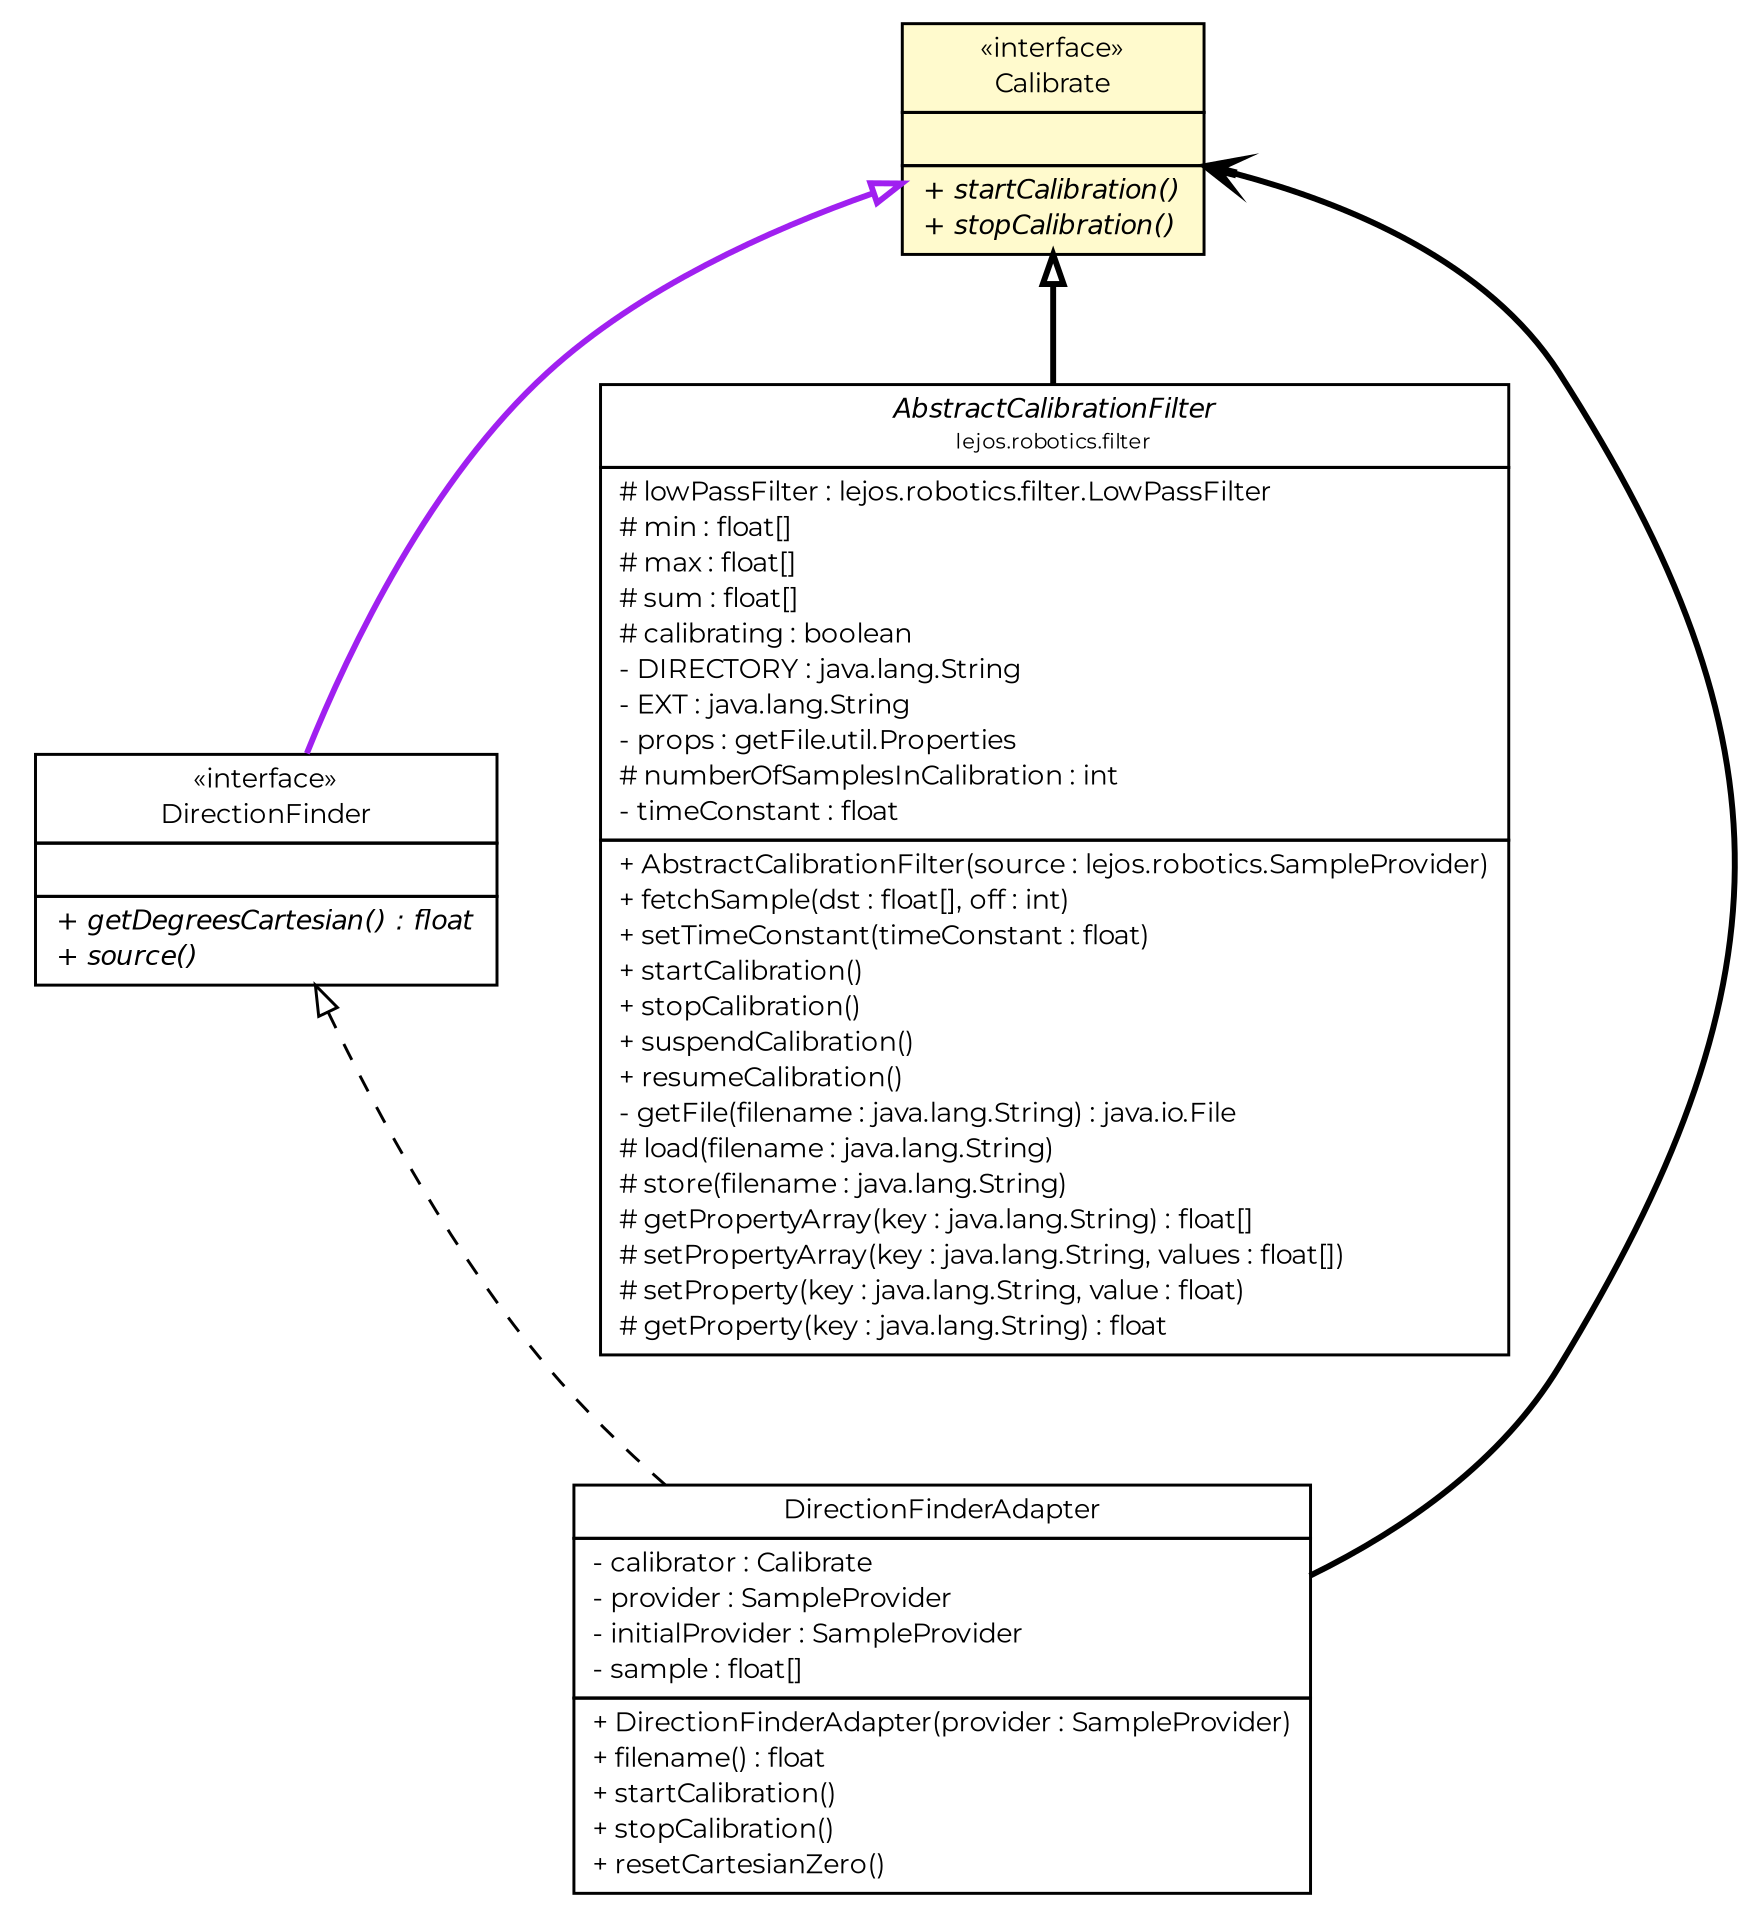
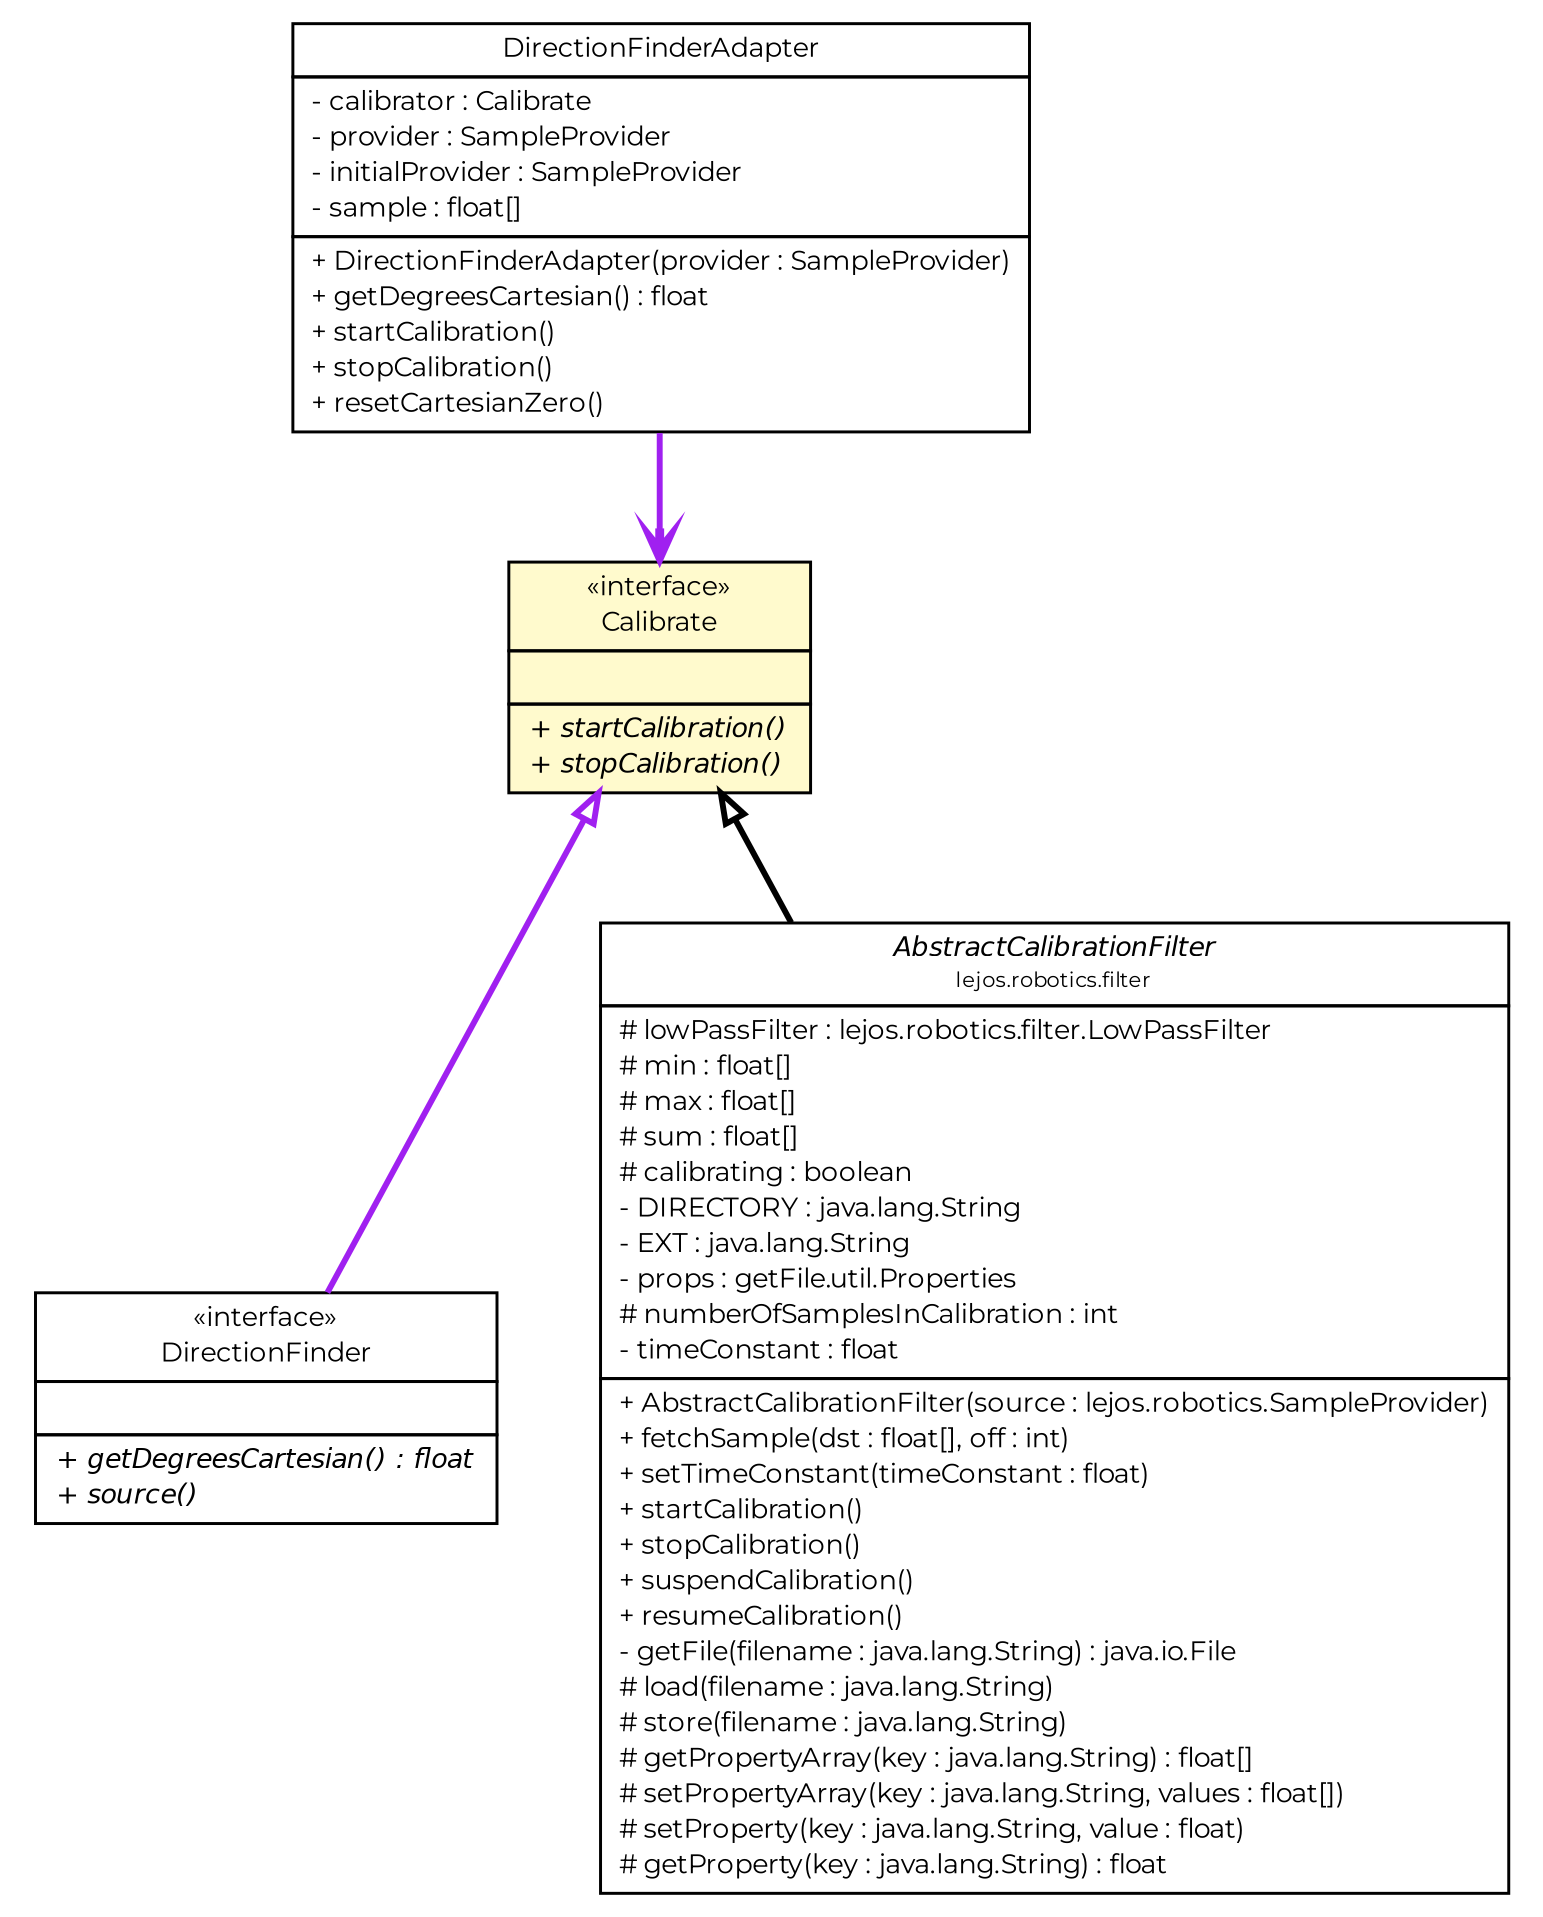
edge "DirectionFinderAdapter" -> "Calibrate": color black -> purple
edge "DirectionFinderAdapter" -> "DirectionFinder": removed
node "DirectionFinderAdapter": text "+ filename() : float" -> "+ getDegreesCartesian() : float"
